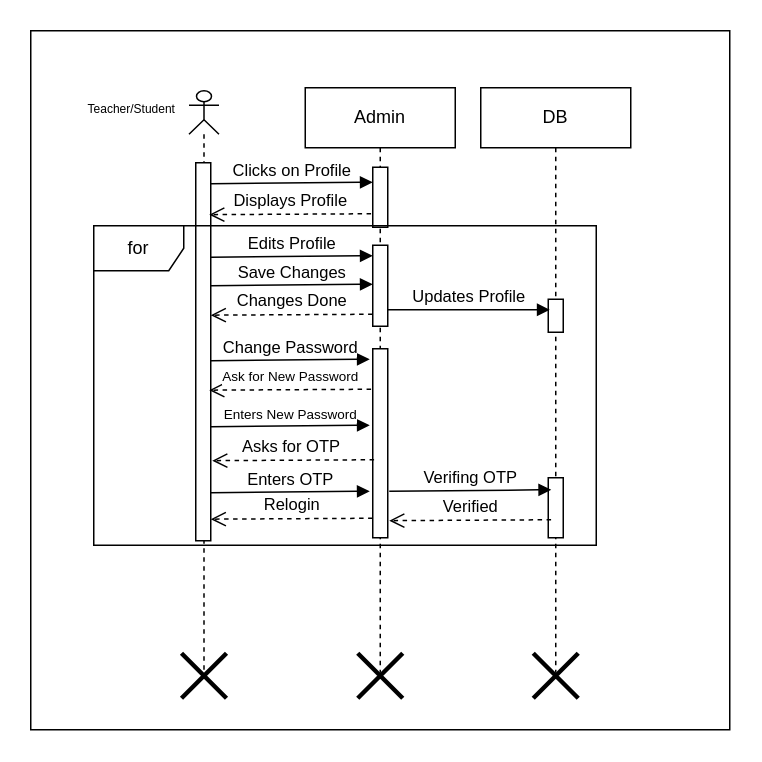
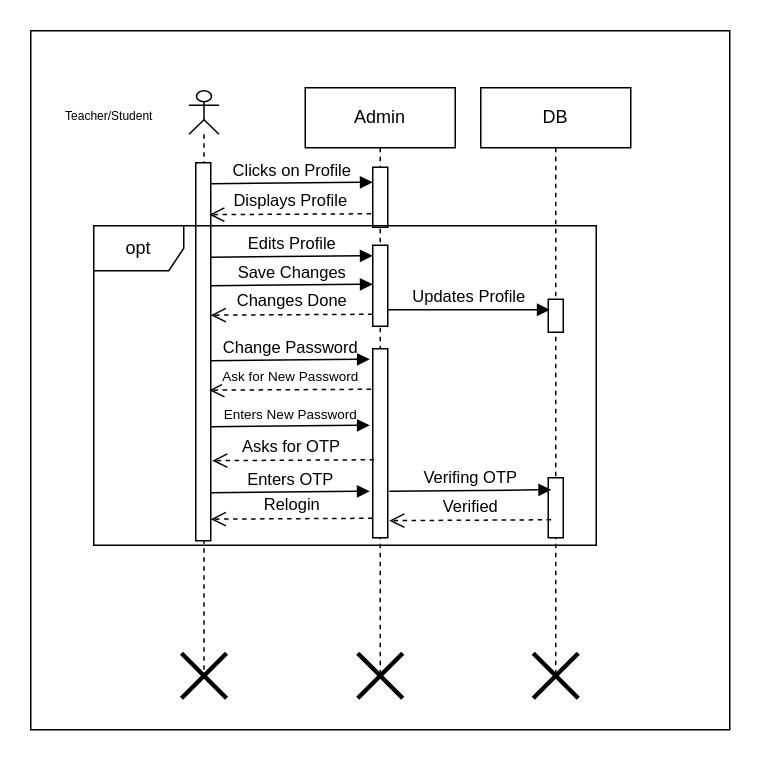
node "Teacher/Student": moved (131, 107) -> (108, 115)
node "for": label "for" -> "opt"
